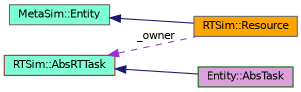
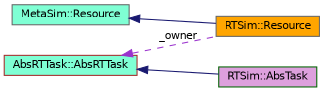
node "MetaSim::Entity": label "MetaSim::Entity" -> "MetaSim::Resource"
node "RTSim::AbsRTTask": label "RTSim::AbsRTTask" -> "AbsRTTask::AbsRTTask"
node "Entity::AbsTask": label "Entity::AbsTask" -> "RTSim::AbsTask"
